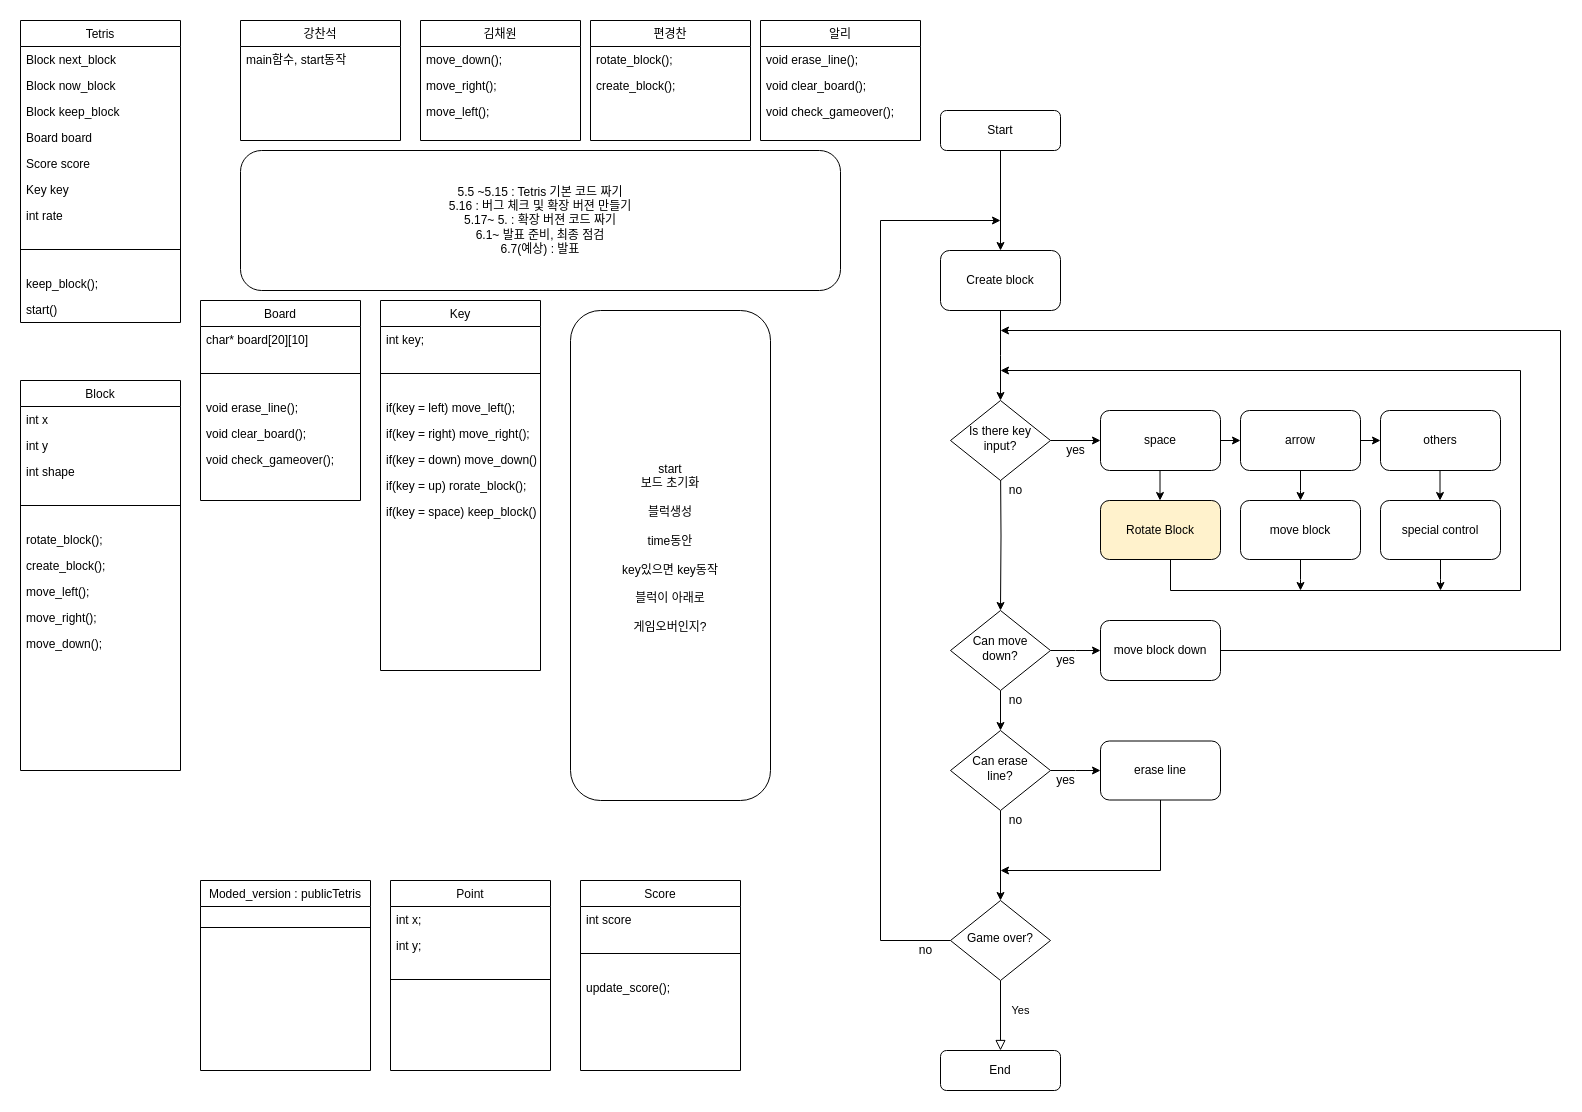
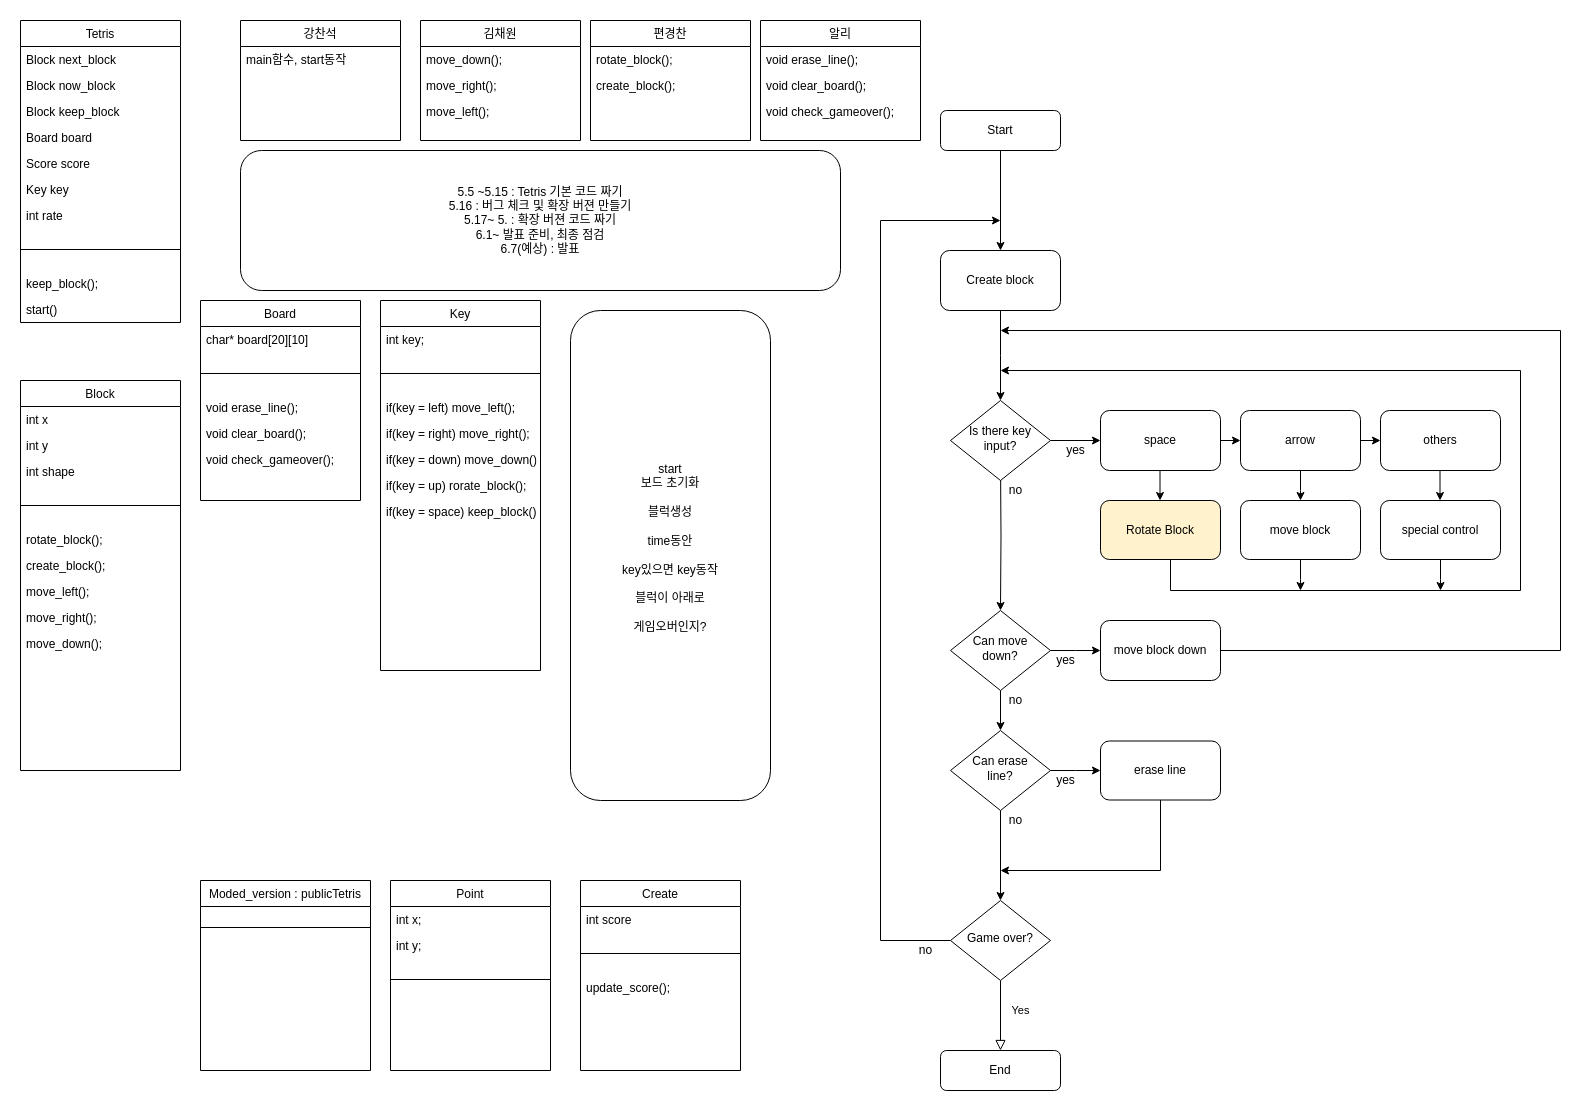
node "Score": label "Score" -> "Create"
